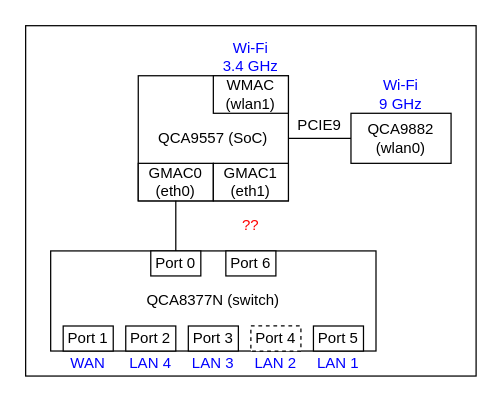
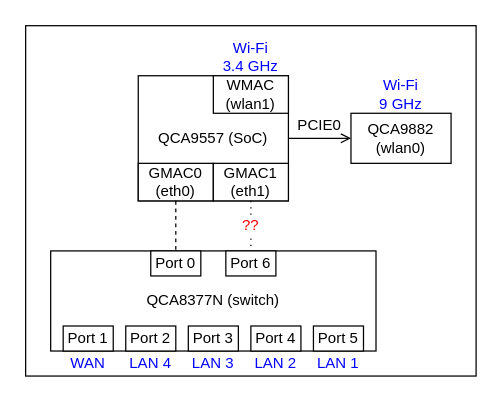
node "PCIE9": label "PCIE9" -> "PCIE0"
edge "QCA9557 (SoC)" -- "QCA9882 (wlan0)": arrowhead none -> open
edge "GMAC1 (eth1)" -- "Port 6": added
edge "GMAC0 (eth0)" -- "Port 0": style solid -> dashed
node "Port 4": style dashed -> solid
